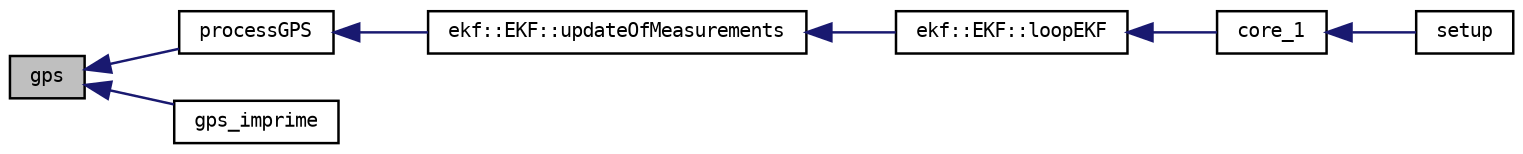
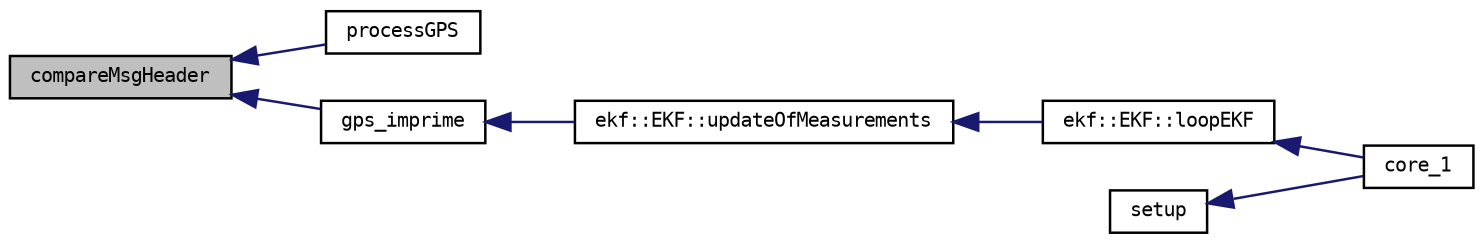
edge "ekf::EKF::updateOfMeasurements" -> "processGPS": now "ekf::EKF::updateOfMeasurements" -> "gps_imprime"
edge "setup" -> "core_1": reversed
node "gps": label "gps" -> "compareMsgHeader"
